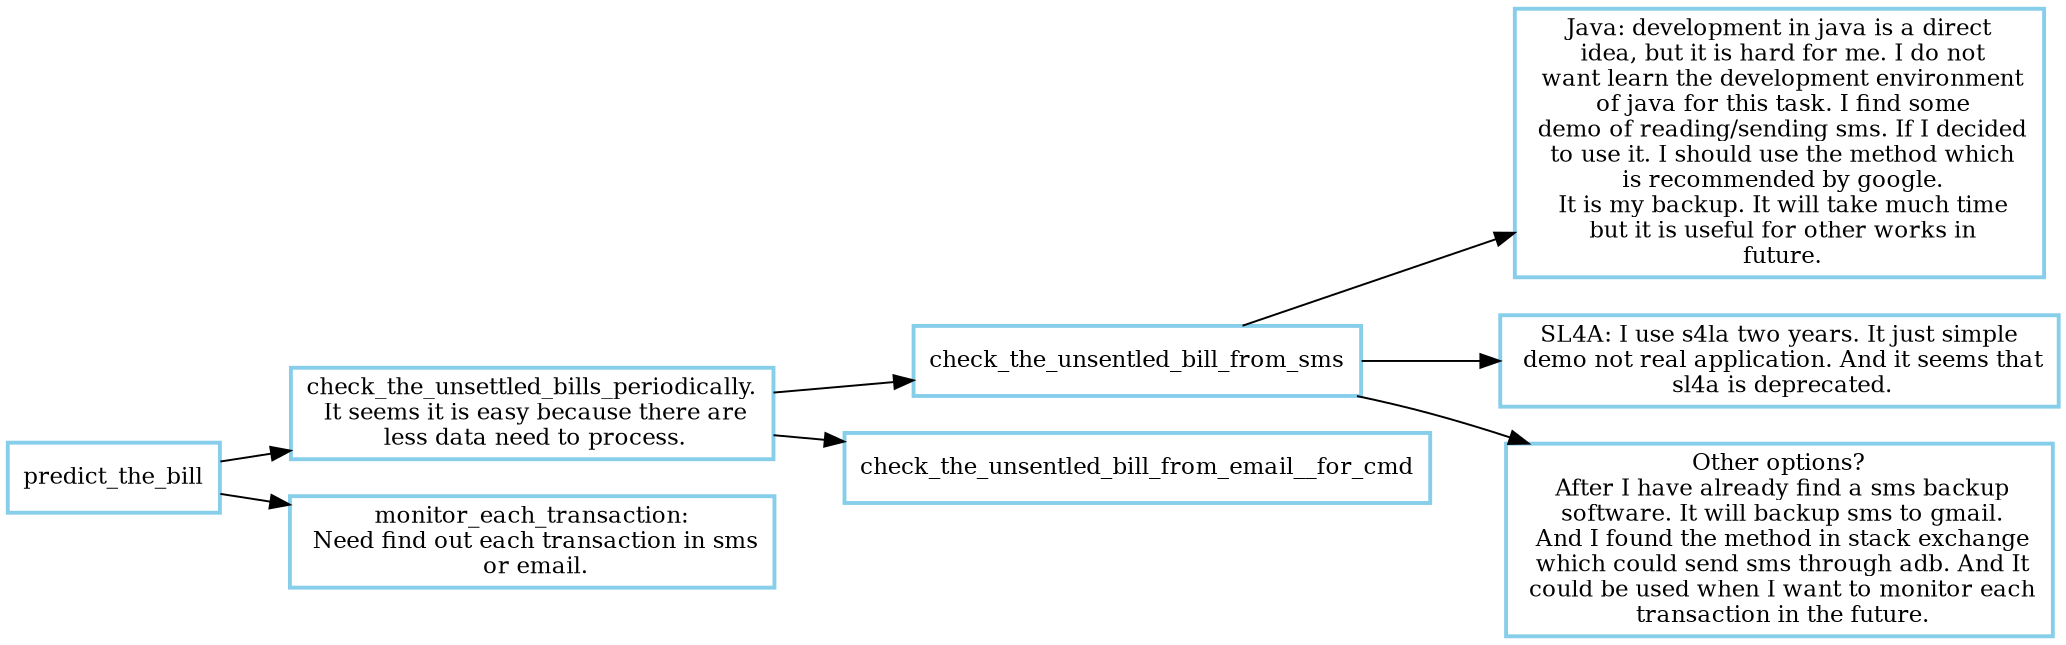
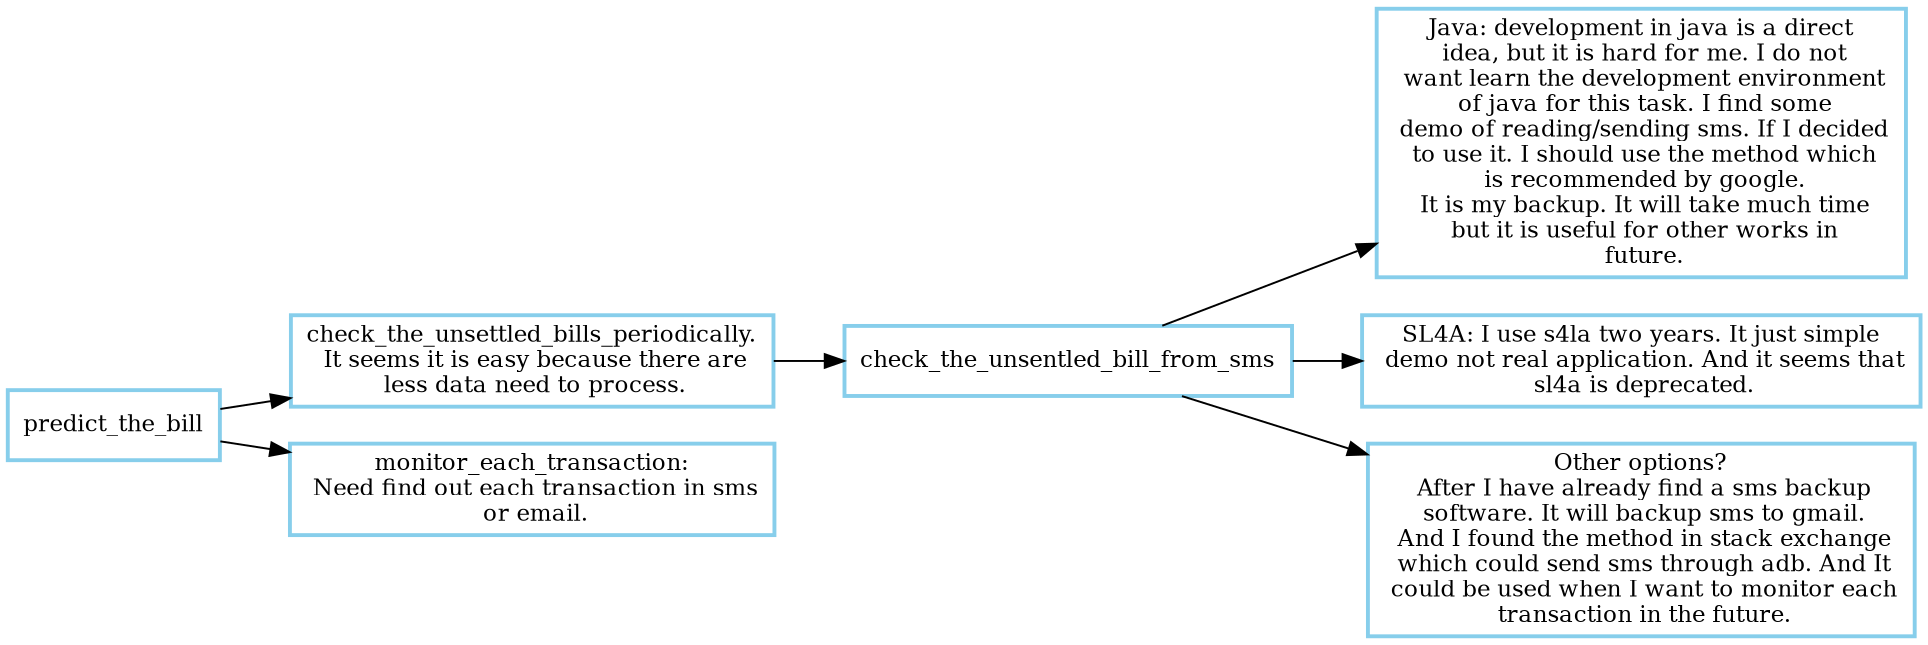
node "check_the_unsentled_bill_from_email__for_cmd": removed
